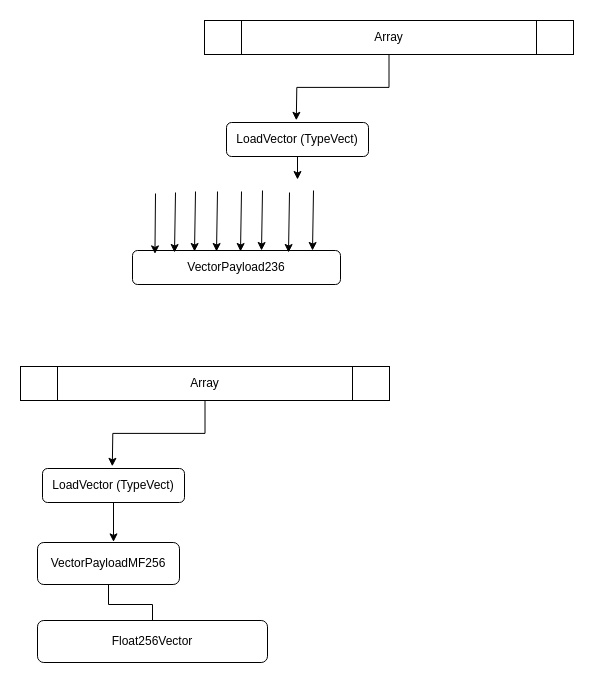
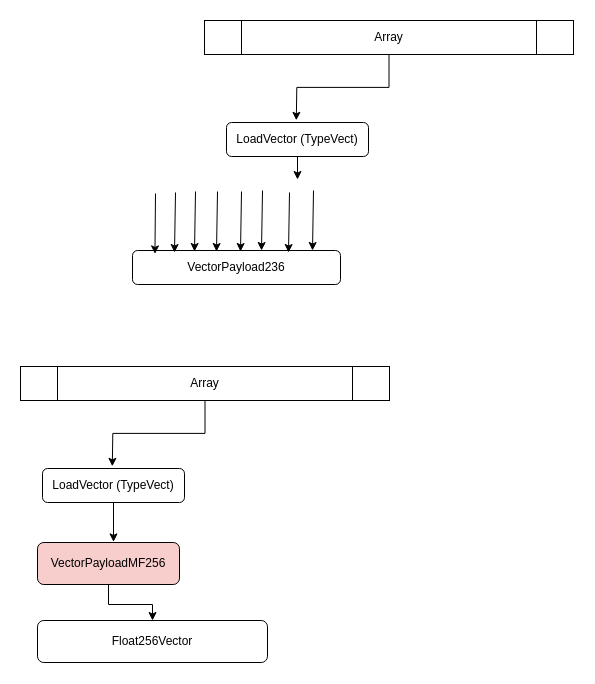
node "VectorPayloadMF256": fillcolor #ffffff -> #f8cecc
edge "VectorPayloadMF256" -- "Float256Vector": arrowhead none -> classic
